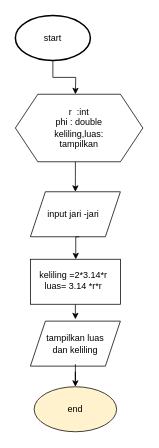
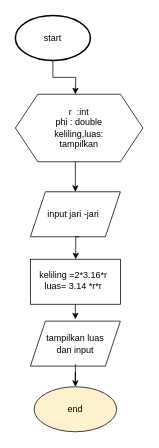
node "keliling =2*3.14*r luas= 3.14 *r*r": label "keliling =2*3.14*r luas= 3.14 *r*r" -> "keliling =2*3.16*r luas= 3.14 *r*r"
node "tampilkan luas dan keliling": label "tampilkan luas dan keliling" -> "tampilkan luas dan input"
